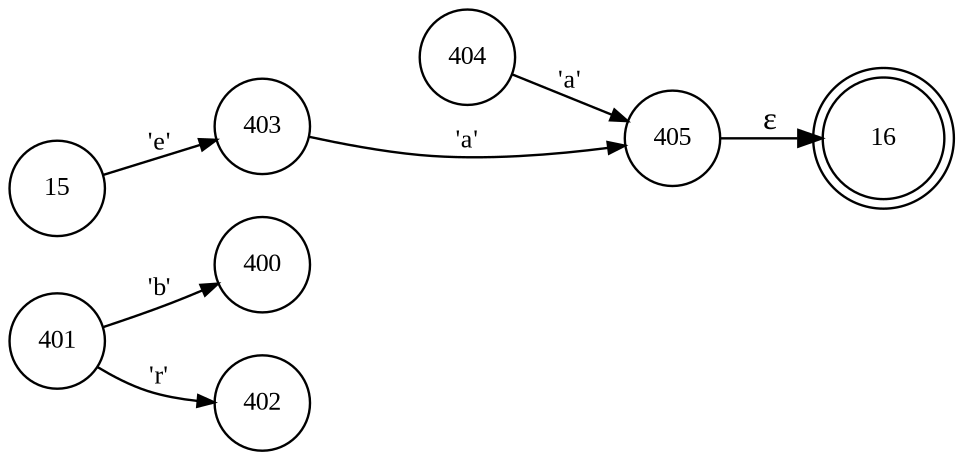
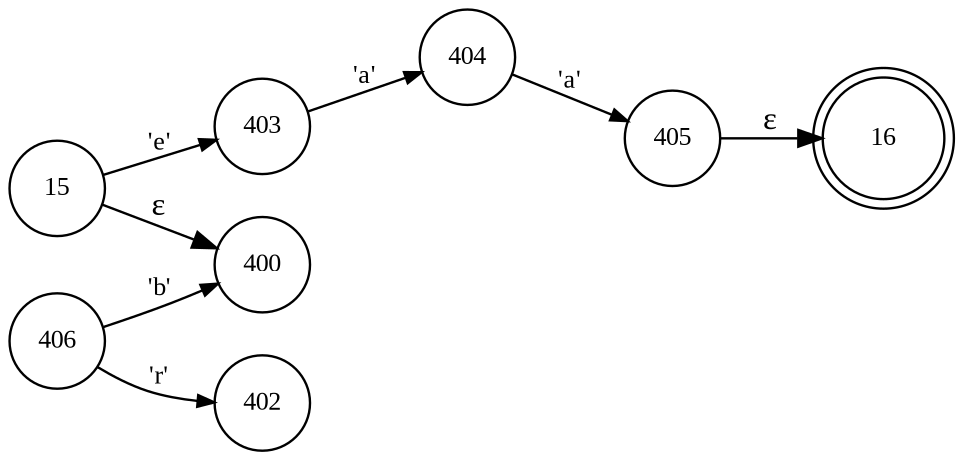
edge "403" -> "405": now "403" -> "404"
edge "15" -> "400": added, label "ε"
node "401": label "401" -> "406"
